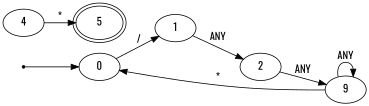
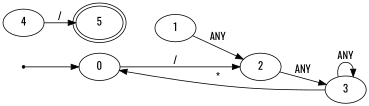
edge "4" -> "5": label "*" -> "/"
edge "0" -> "1": now "0" -> "2"
node "9": label "9" -> "3"
